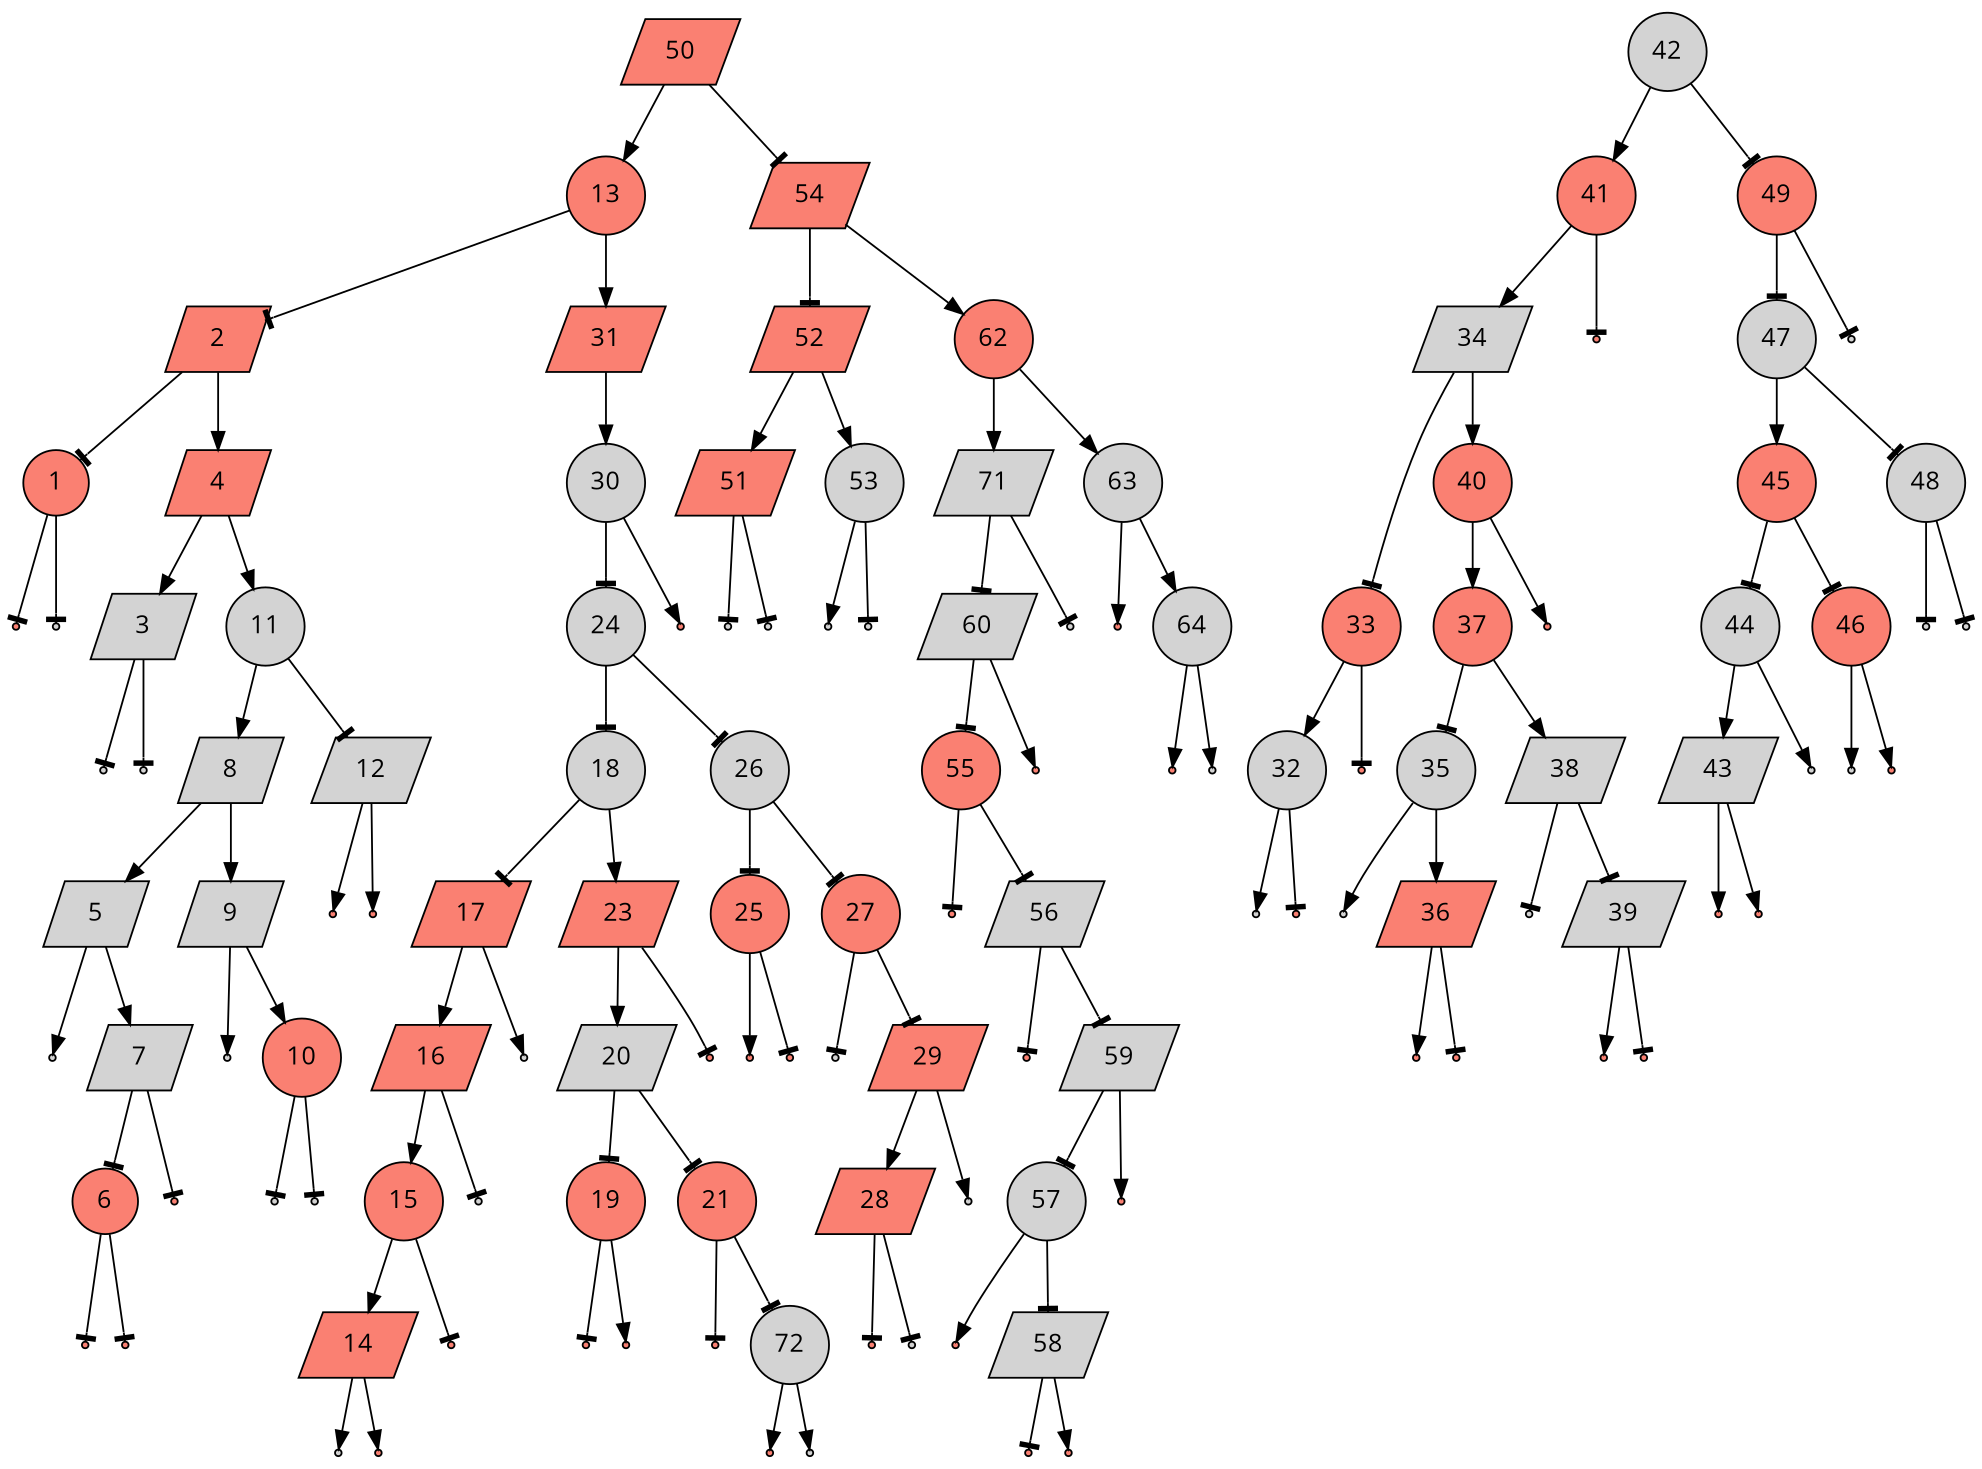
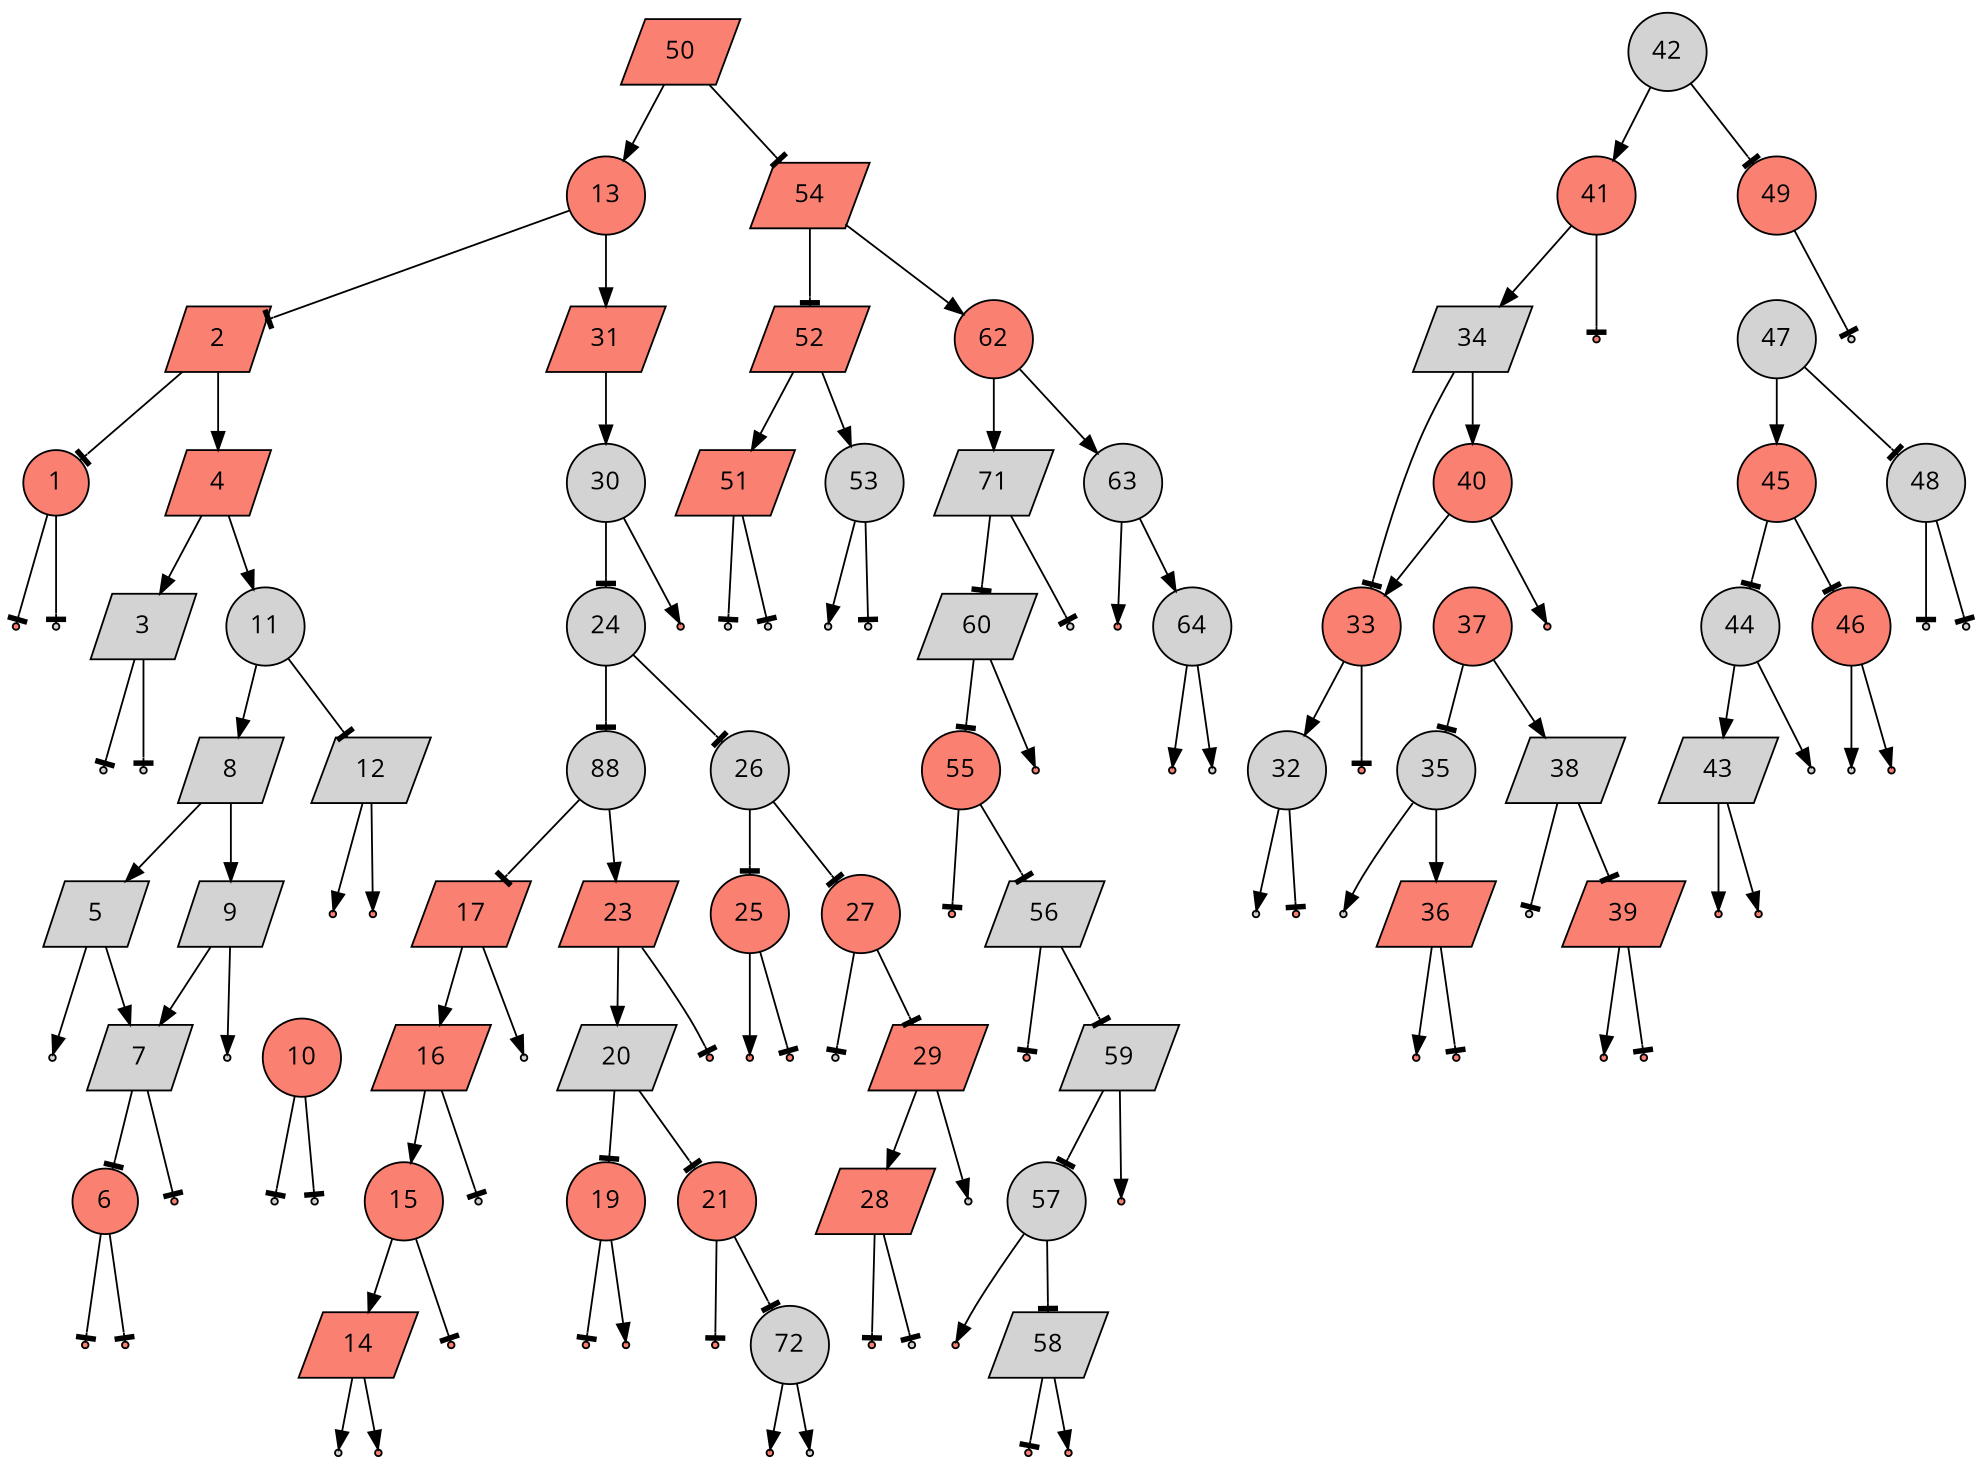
edge "49" -> "47": removed
edge "40" -> "37": now "40" -> "33"
node "18": label "18" -> "88"
node "39": fillcolor lightgrey -> salmon
edge "9" -> "10": now "9" -> "7"
